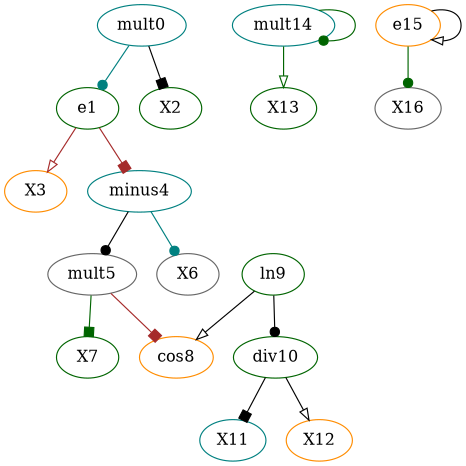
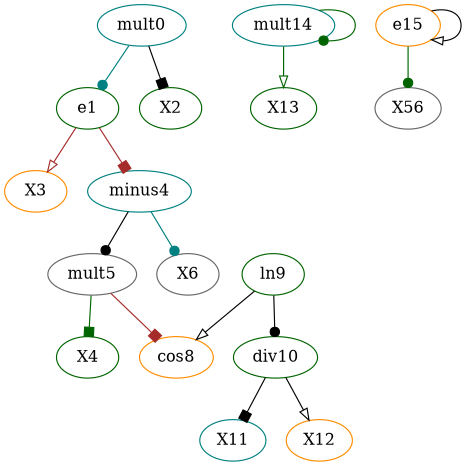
node "X16": label "X16" -> "X56"
node "X7": label "X7" -> "X4"
